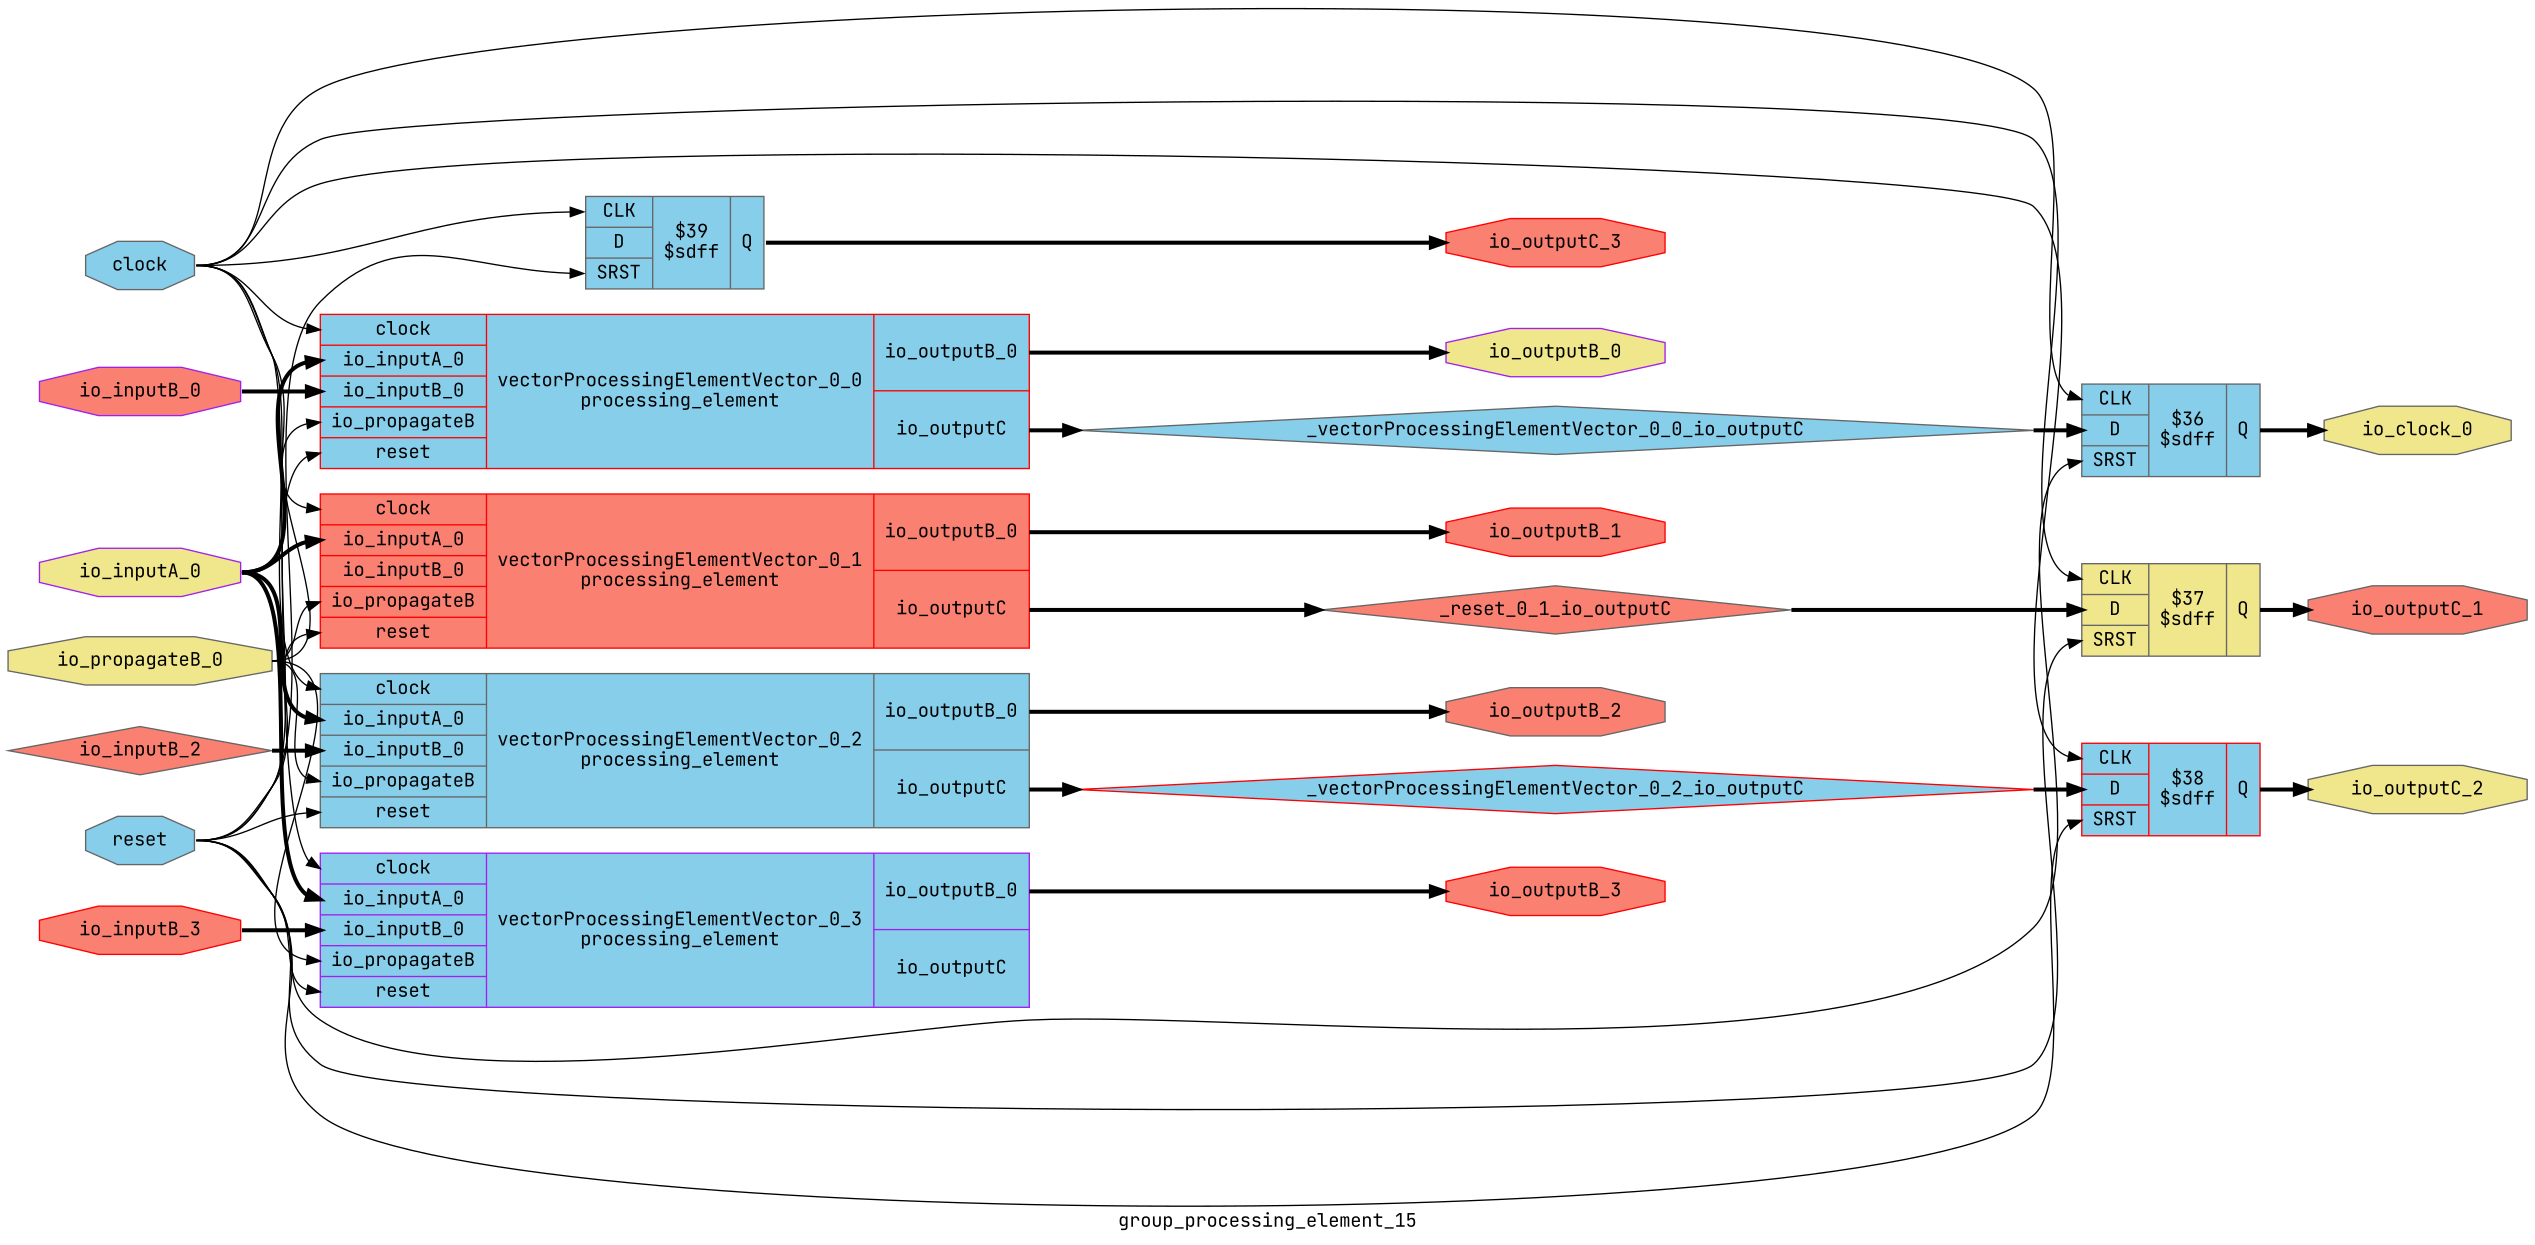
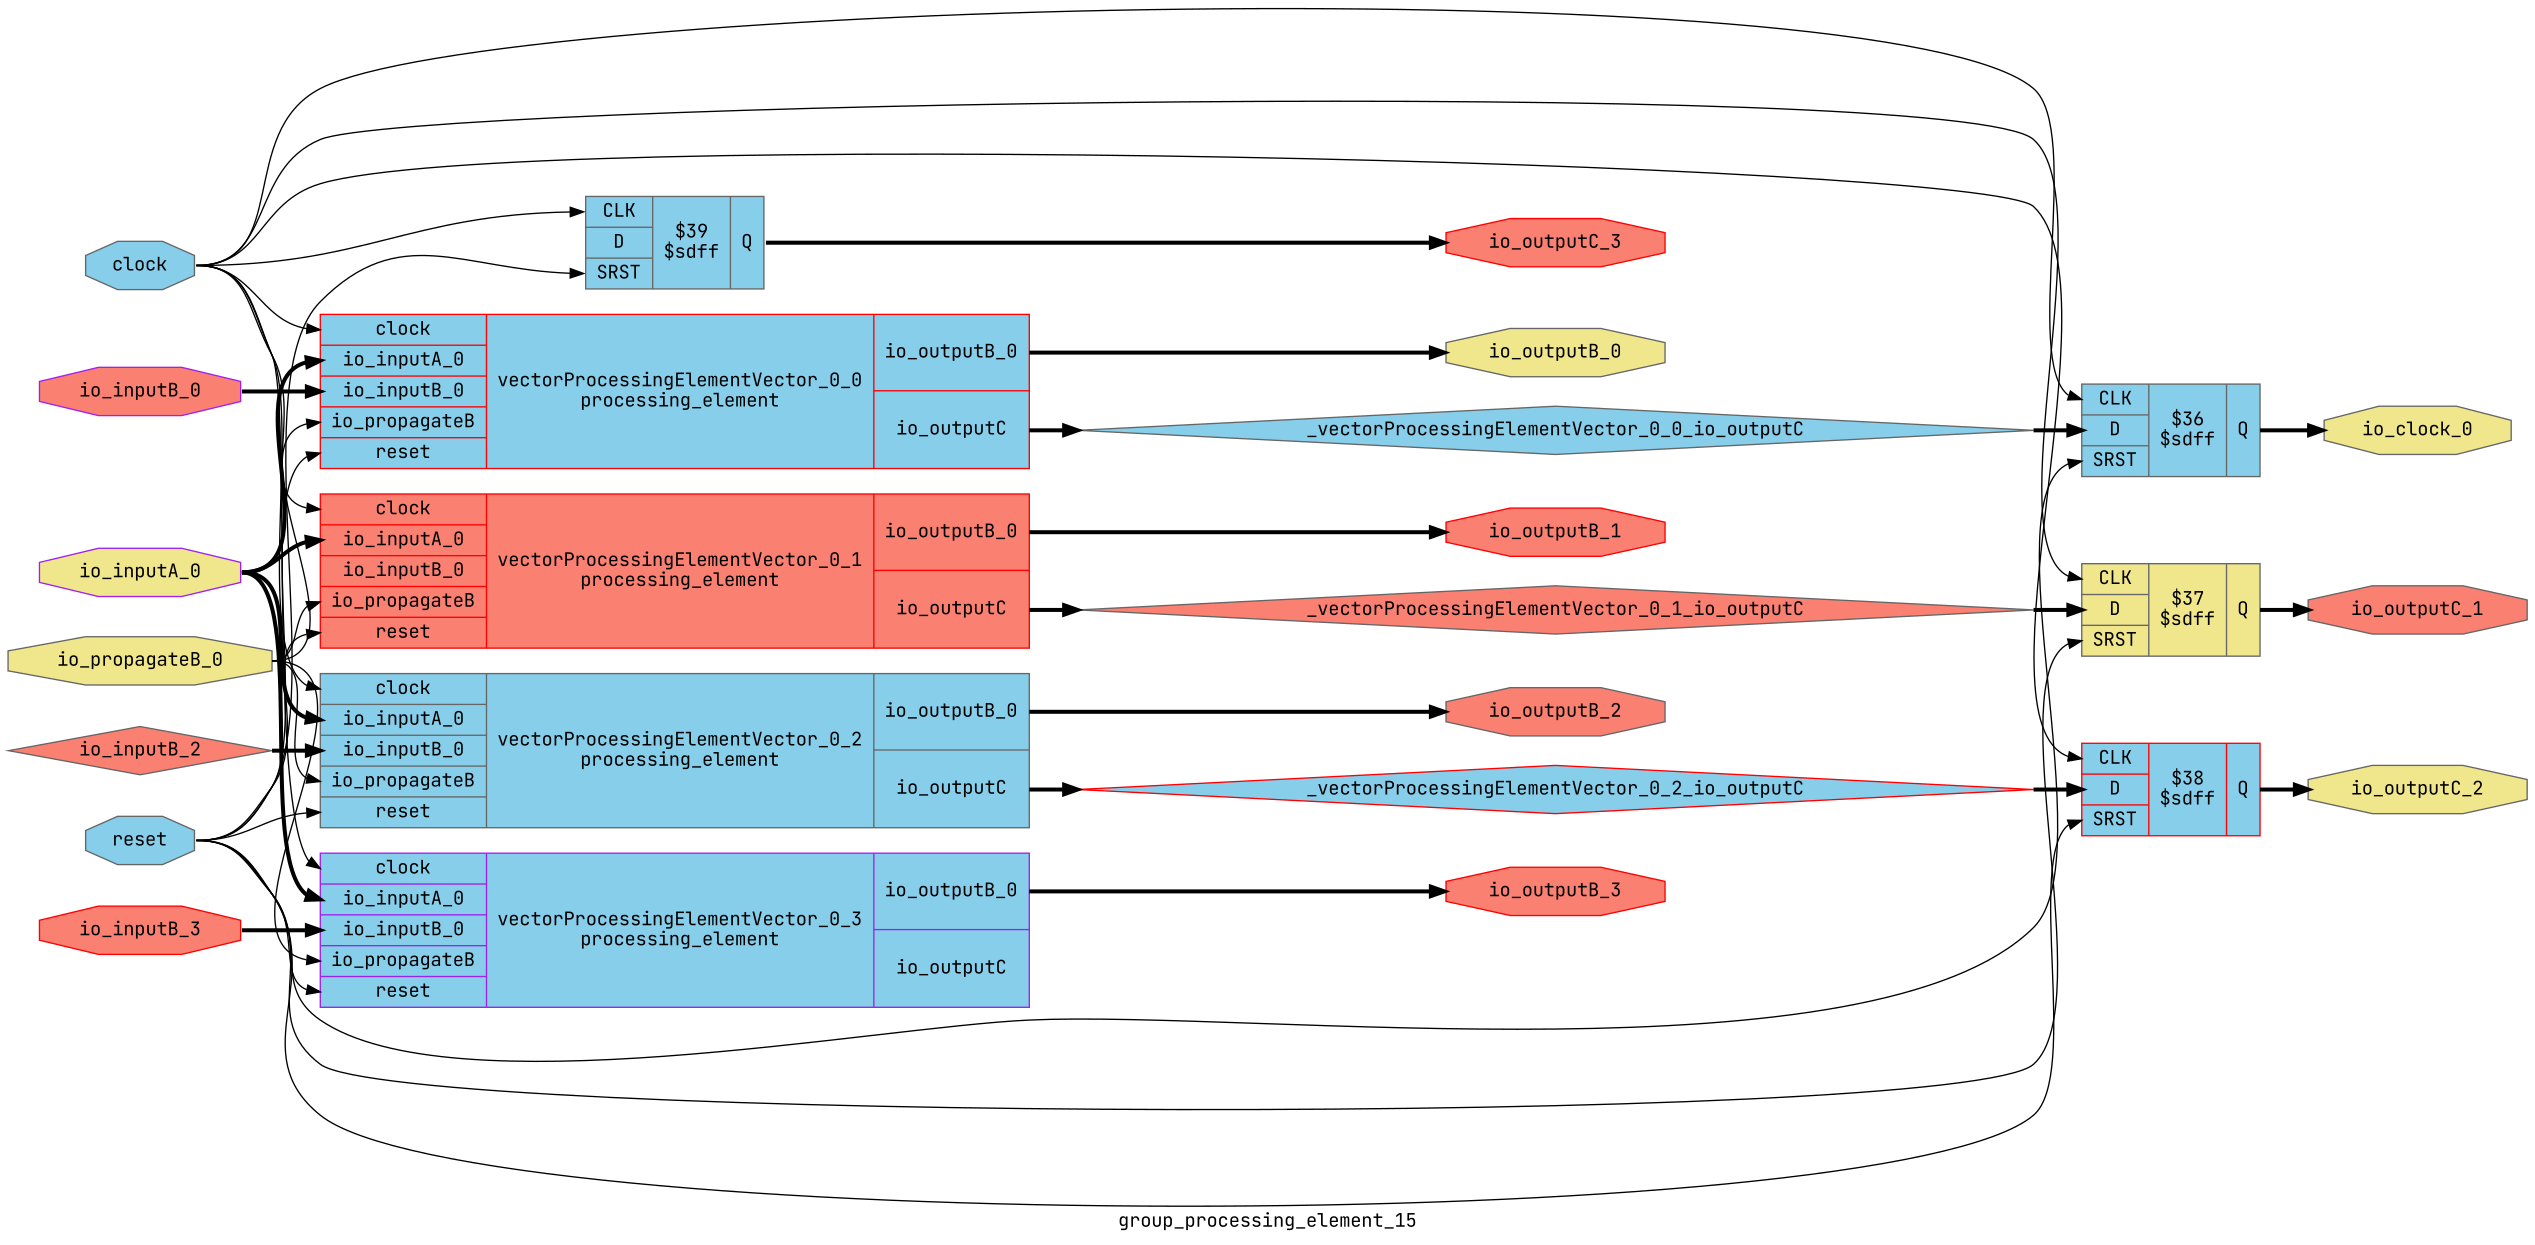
node "io_outputB_0": color purple -> gray40
node "_reset_0_1_io_outputC": label "_reset_0_1_io_outputC" -> "_vectorProcessingElementVector_0_1_io_outputC"
